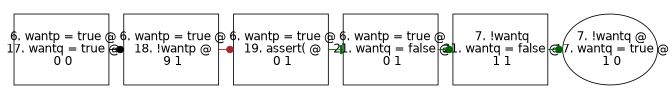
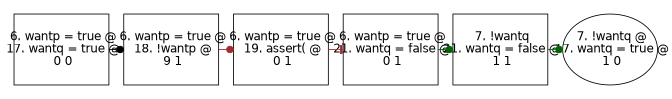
edge "6. wantp = true @ 19. assert( @ 0 1" -> "6. wantp = true @ 21. wantq = false @ 0 1": color darkgreen -> brown
